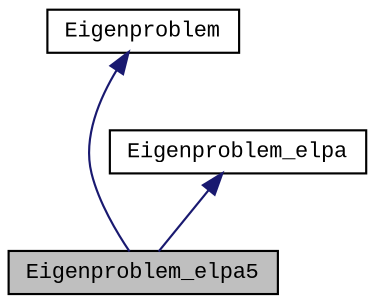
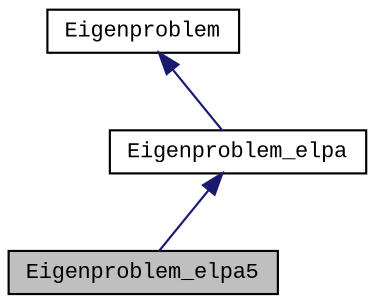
edge "Eigenproblem_elpa5" -> "Eigenproblem": now "Eigenproblem_elpa" -> "Eigenproblem"
